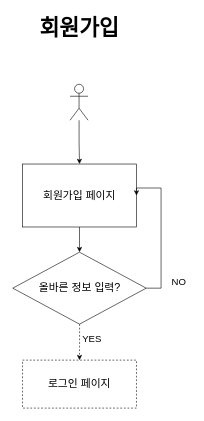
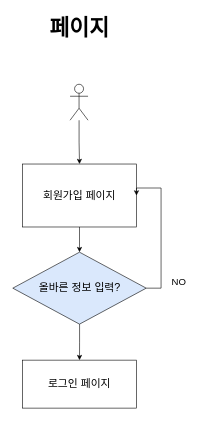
node "회원가입": label "회원가입" -> "페이지"
node "올바른 정보 입력?": fillcolor #ffffff -> #dae8fc
node "YES": removed
edge "올바른 정보 입력?" -> "로그인 페이지": style dashed -> solid
node "로그인 페이지": style dashed -> solid
